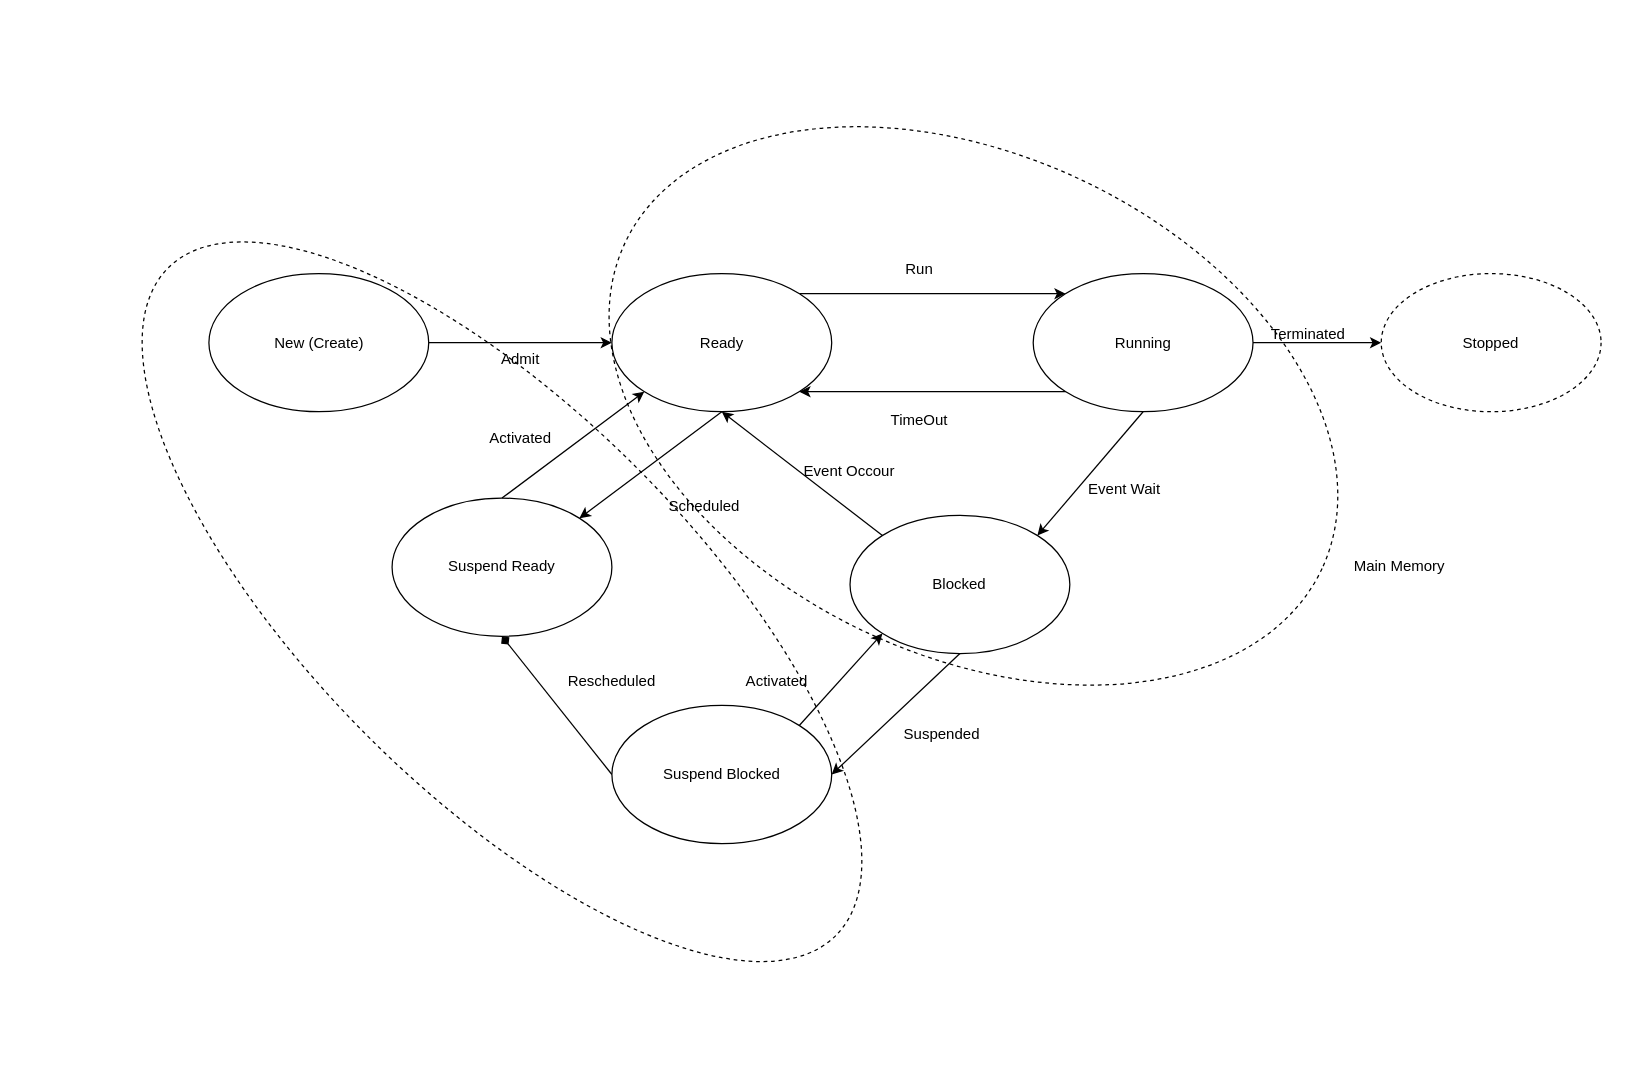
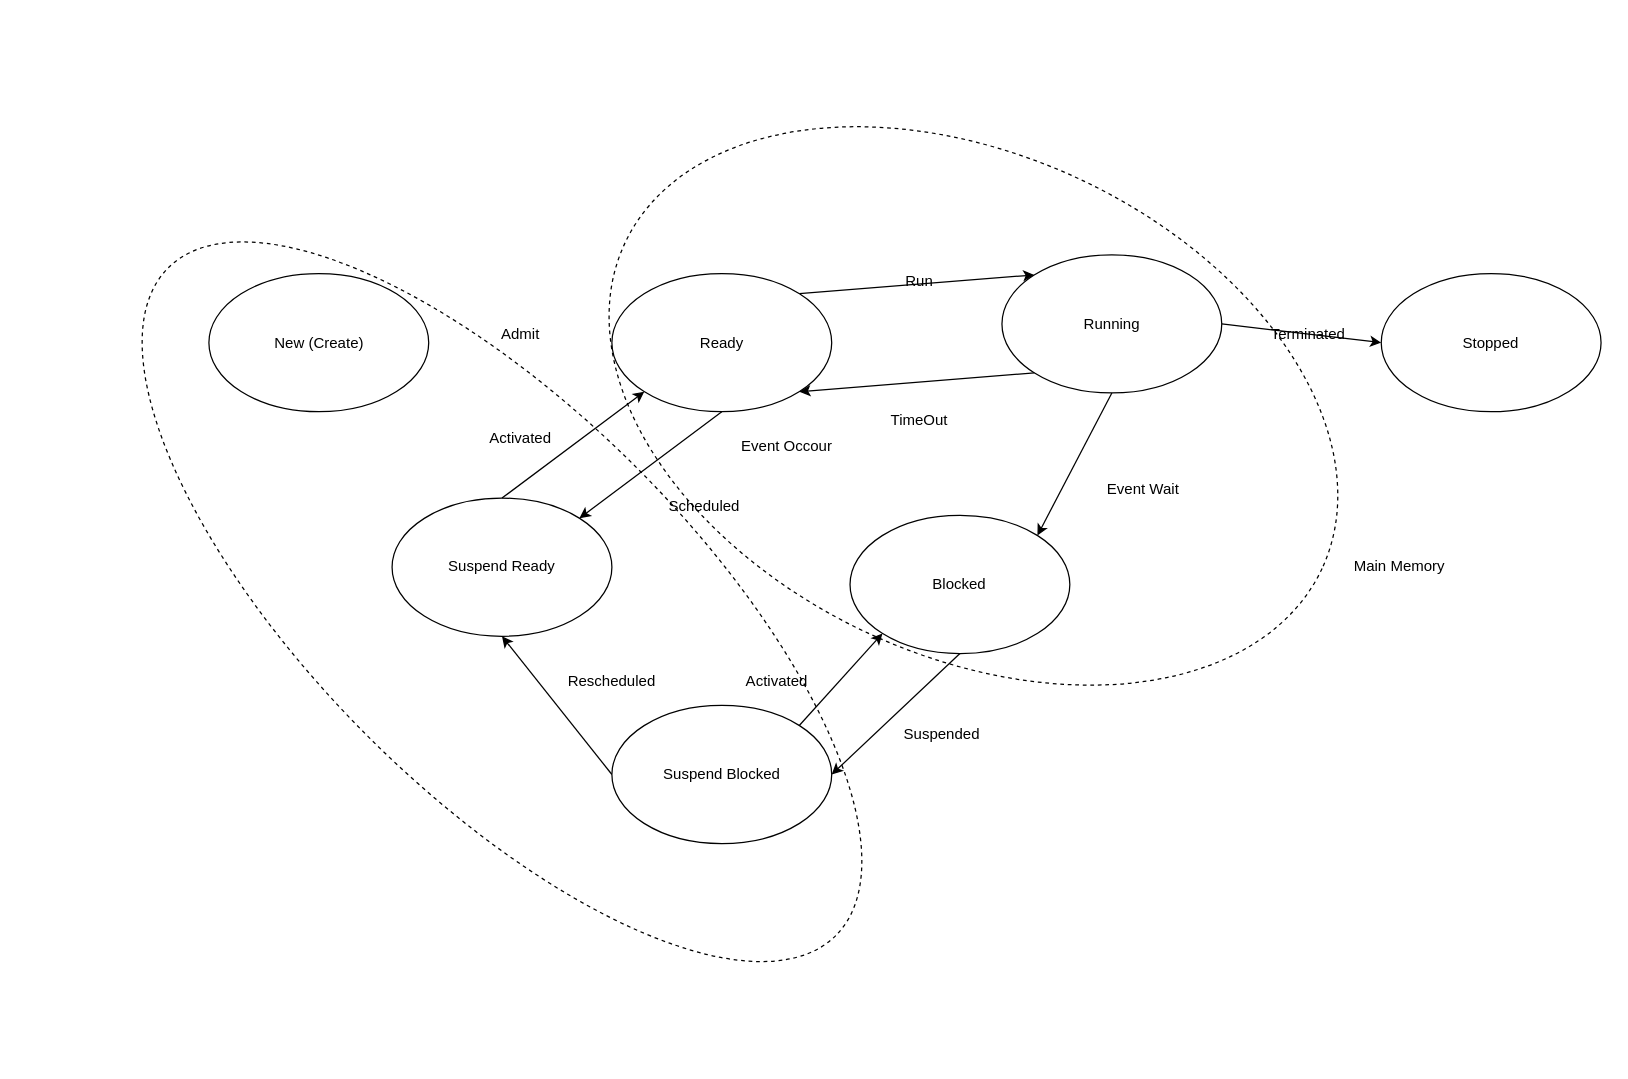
node "Run": moved (919, 270) -> (919, 282)
edge "New (Create)" -> "Ready": removed
node "Running": moved (1143, 343) -> (1112, 324)
node "Stopped": style dashed -> solid
node "Admit": moved (520, 359) -> (520, 334)
node "Event Occour": moved (850, 472) -> (787, 447)
edge "Blocked" -> "Ready": removed
node "Event Wait": moved (1124, 489) -> (1143, 489)
edge "Suspend Blocked" -> "Suspend Ready": arrowhead diamond -> classic
